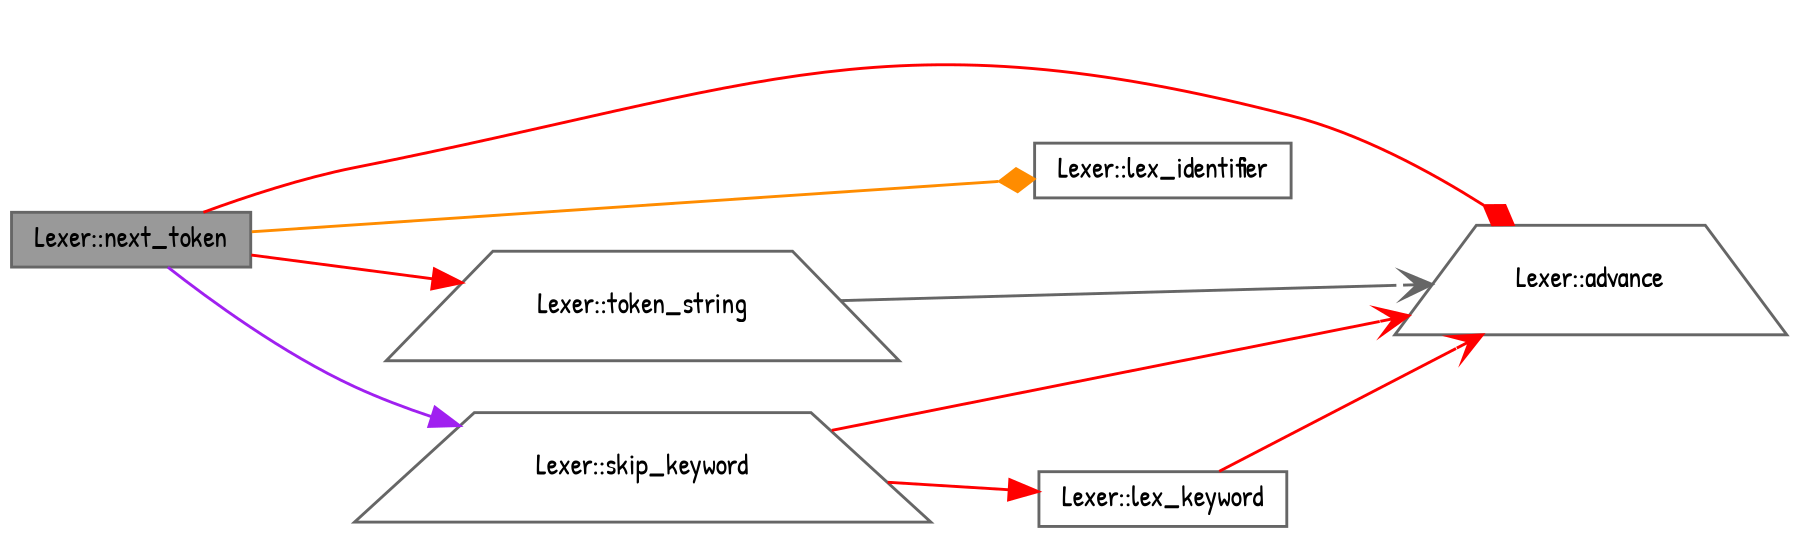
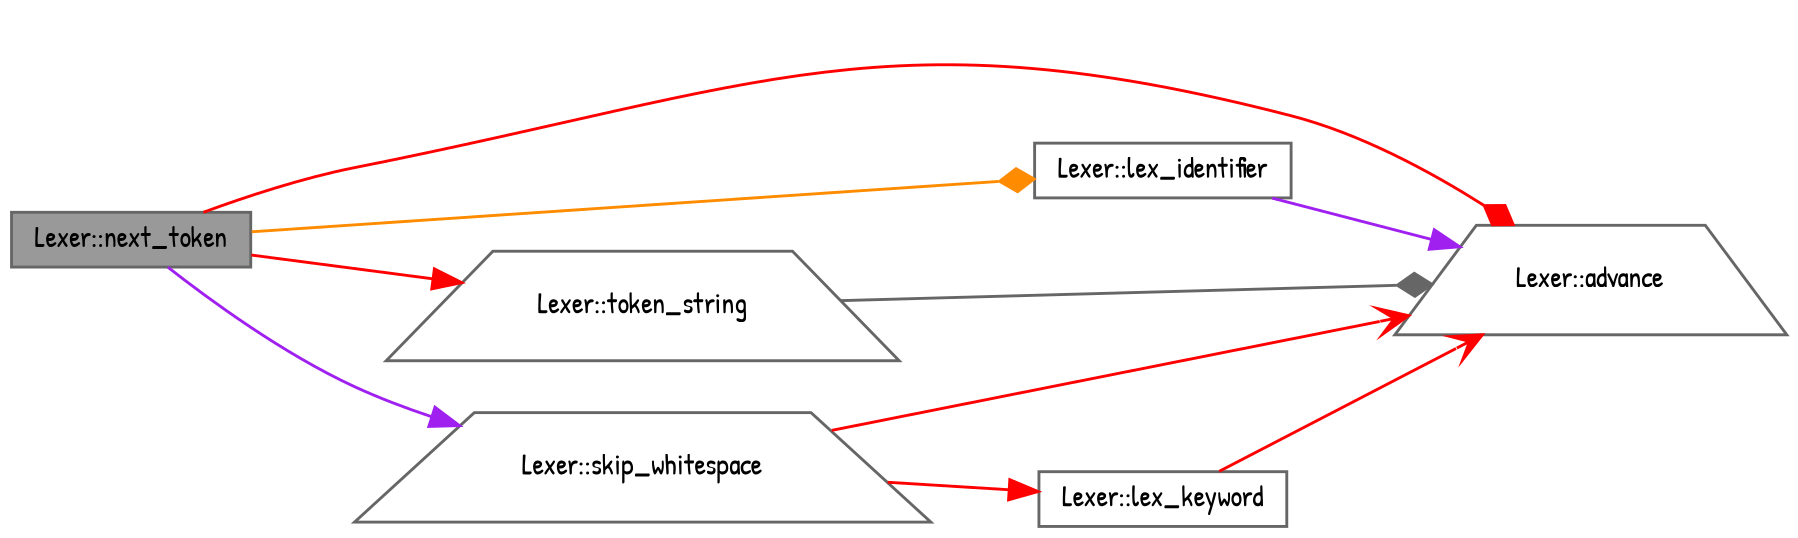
edge "Lexer::lex_identifier" -> "Lexer::advance": added
edge "Lexer::token_string" -> "Lexer::advance": arrowhead vee -> diamond
node "Lexer::skip_keyword": label "Lexer::skip_keyword" -> "Lexer::skip_whitespace"
